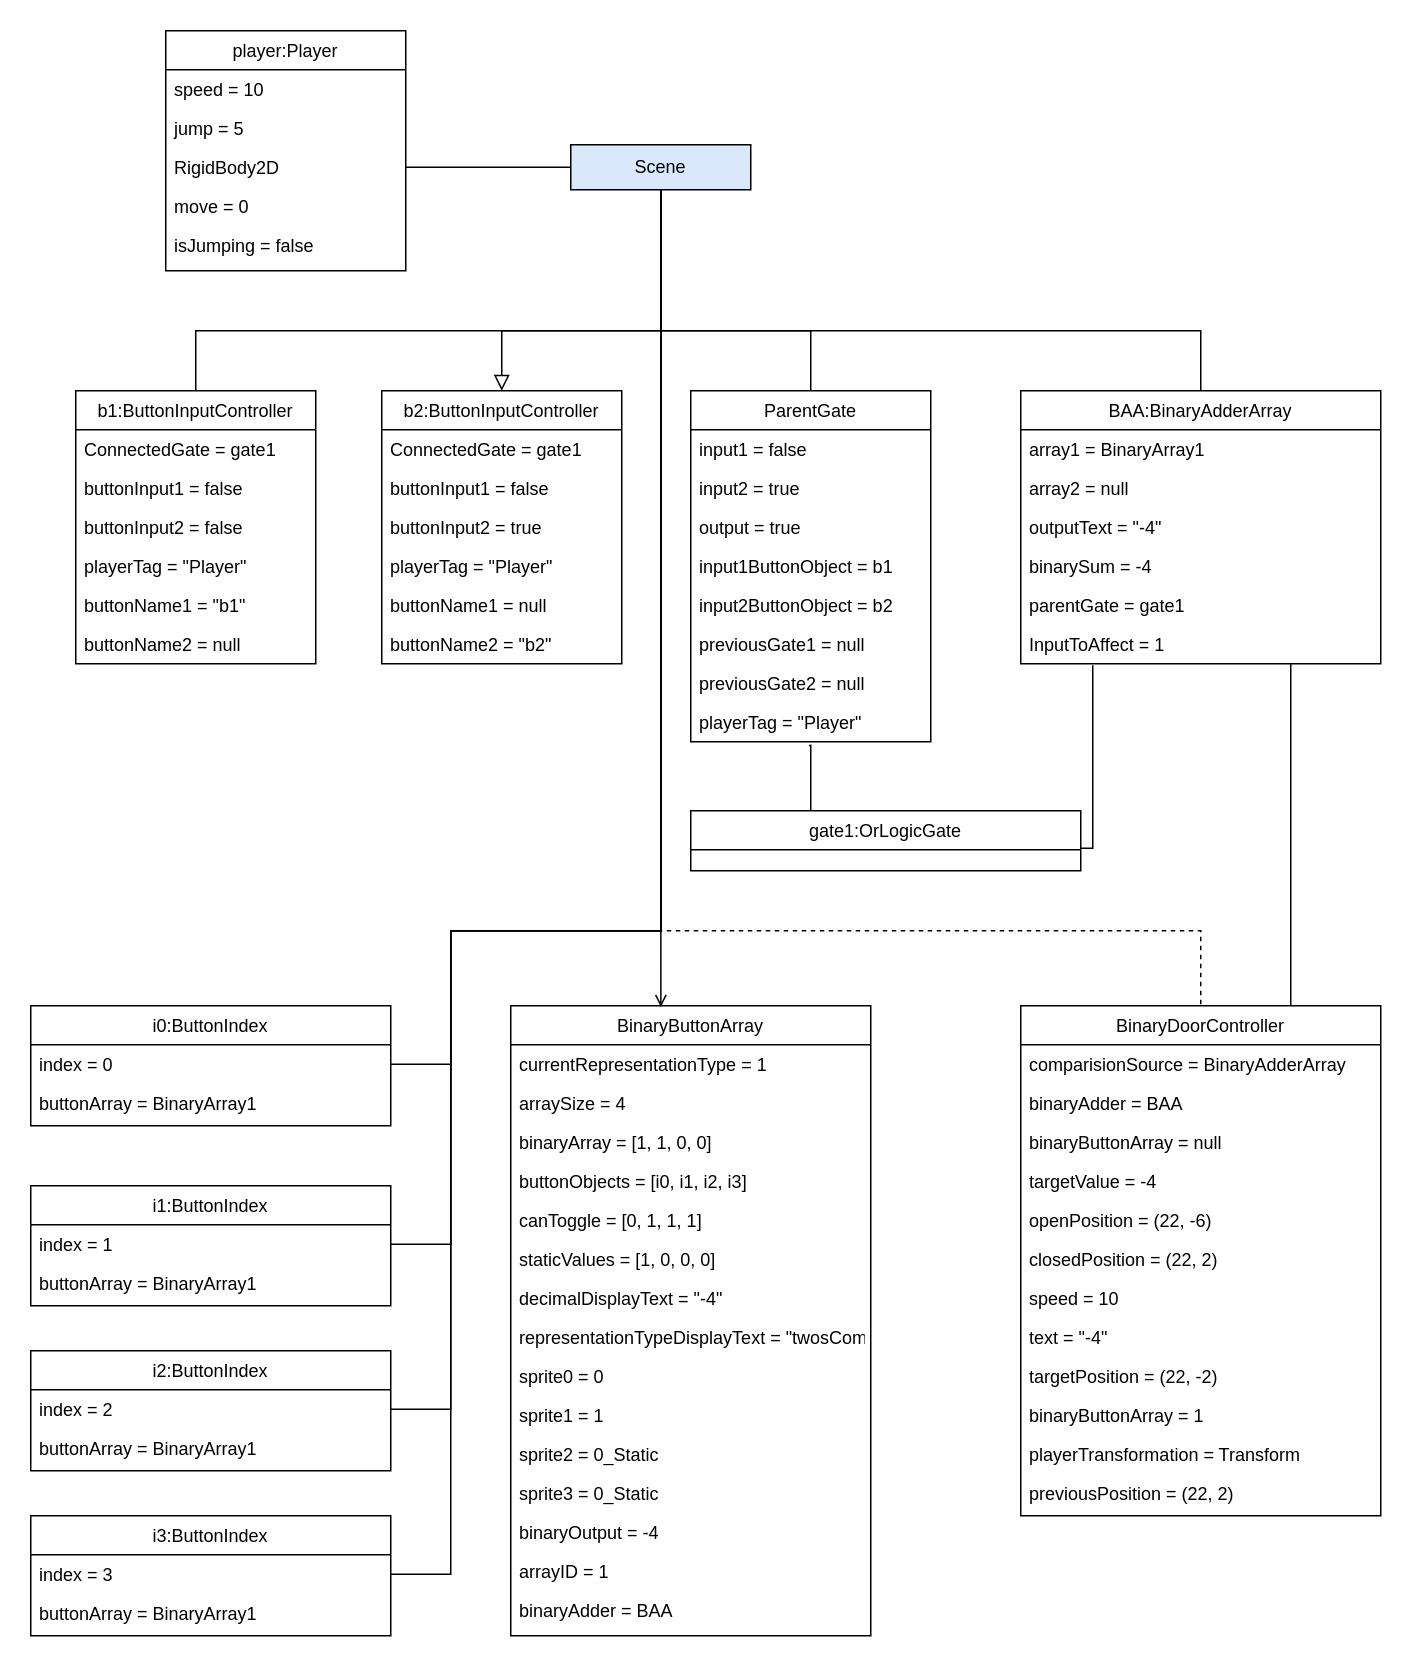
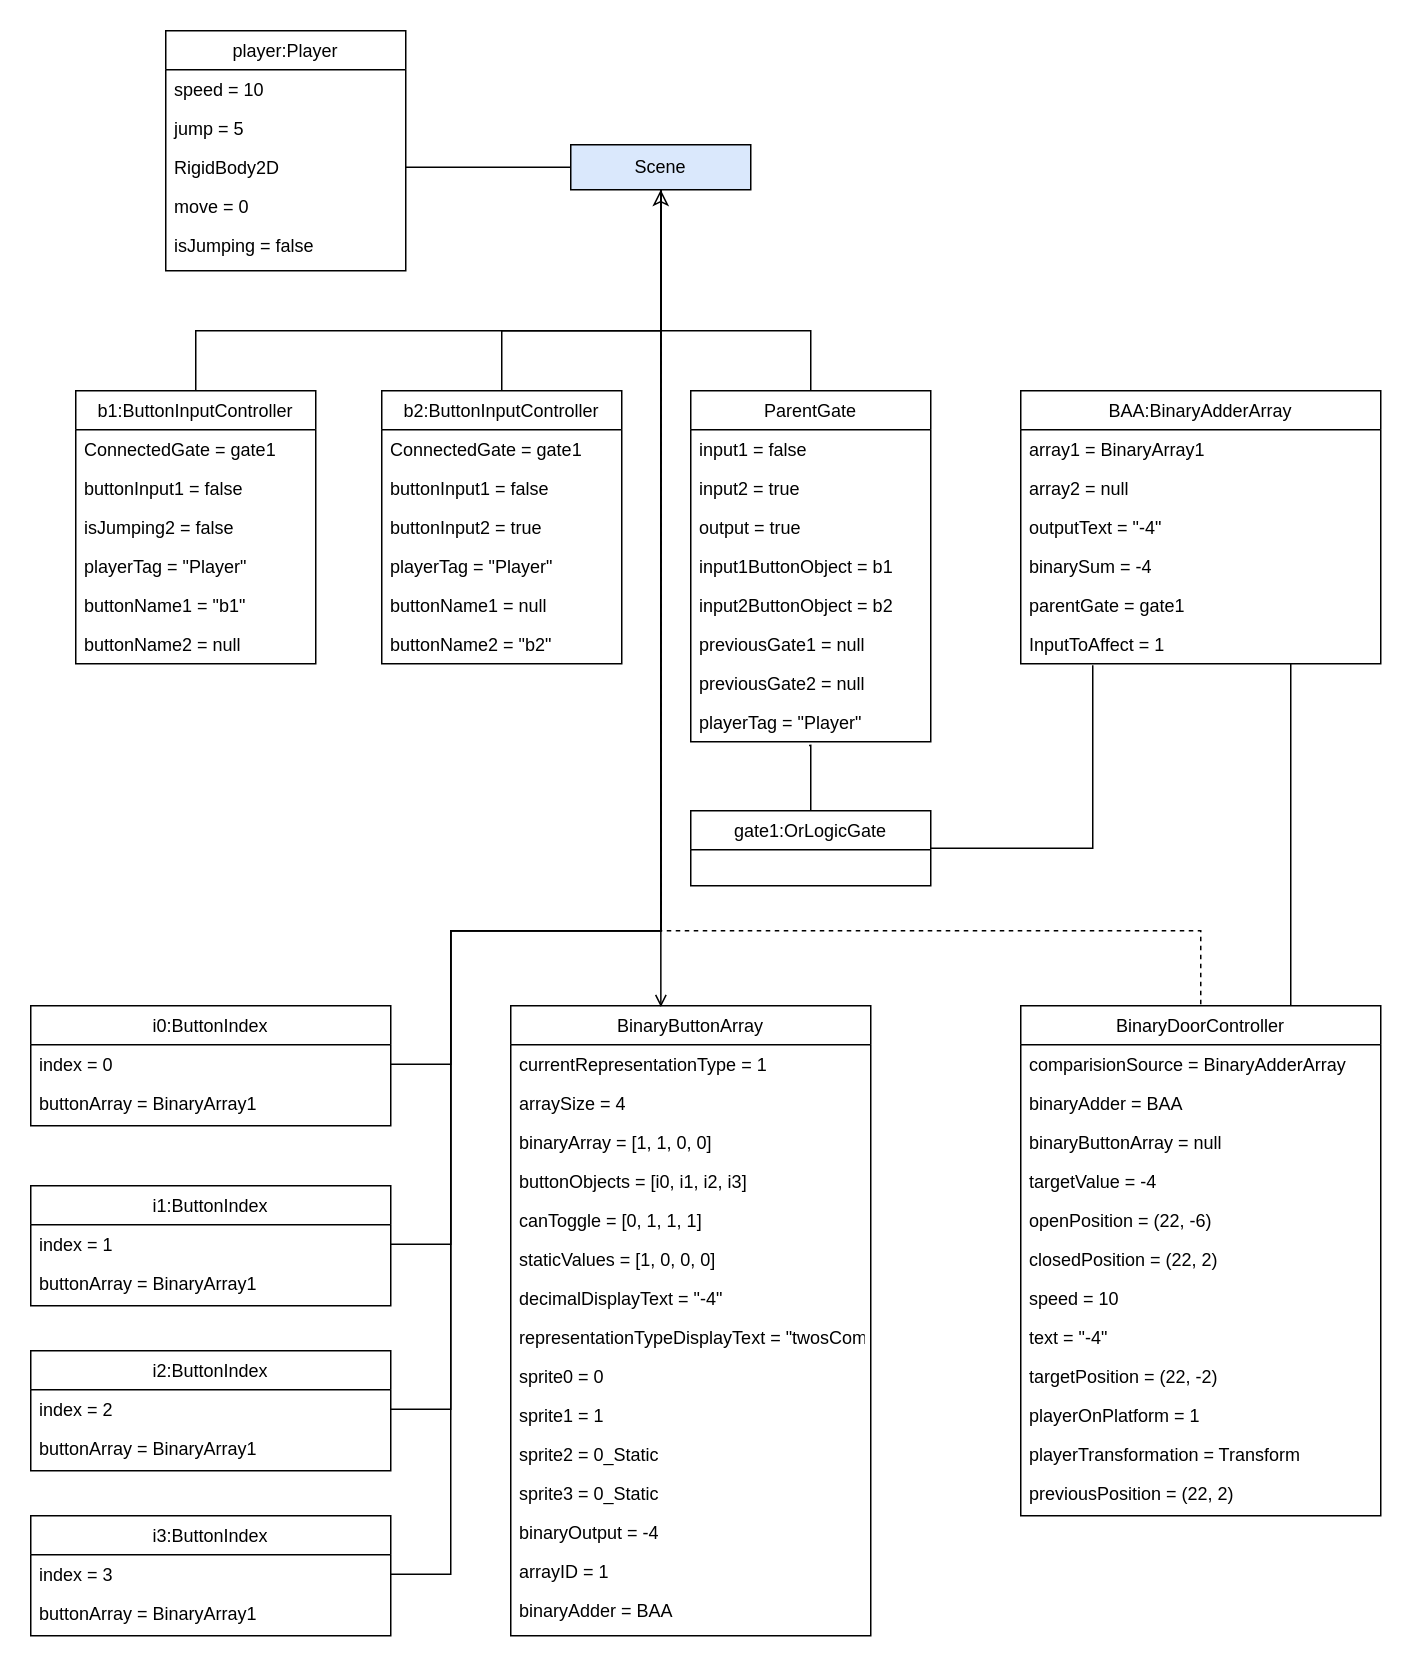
edge "Scene" -- "BAA:BinaryAdderArray": removed
edge "Scene" -- "ParentGate": arrowhead none -> classic
edge "Scene" -> "b2:ButtonInputController": arrowhead block -> none
node "buttonInput2 = false": label "buttonInput2 = false" -> "isJumping2 = false"
node "gate1:OrLogicGate": size 390x60 -> 240x75
node "binaryButtonArray = 1": label "binaryButtonArray = 1" -> "playerOnPlatform = 1"
